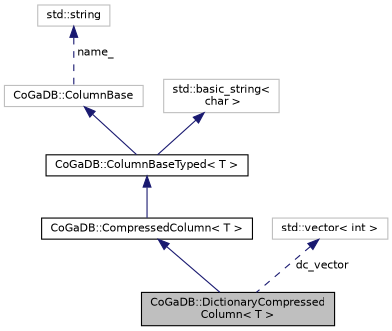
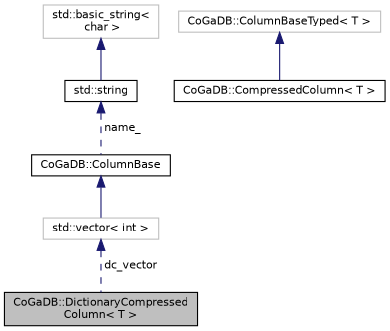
node "std::string": color grey75 -> black
node "CoGaDB::ColumnBase": color grey75 -> black
edge "CoGaDB::ColumnBaseTyped< T >" -> "CoGaDB::ColumnBase": now "std::vector< int >" -> "CoGaDB::ColumnBase"
edge "CoGaDB::ColumnBaseTyped< T >" -> "std::basic_string< char >": now "std::string" -> "std::basic_string< char >"
node "CoGaDB::ColumnBaseTyped< T >": color black -> grey75
edge "CoGaDB::DictionaryCompressed Column< T >" -> "CoGaDB::CompressedColumn< T >": removed
